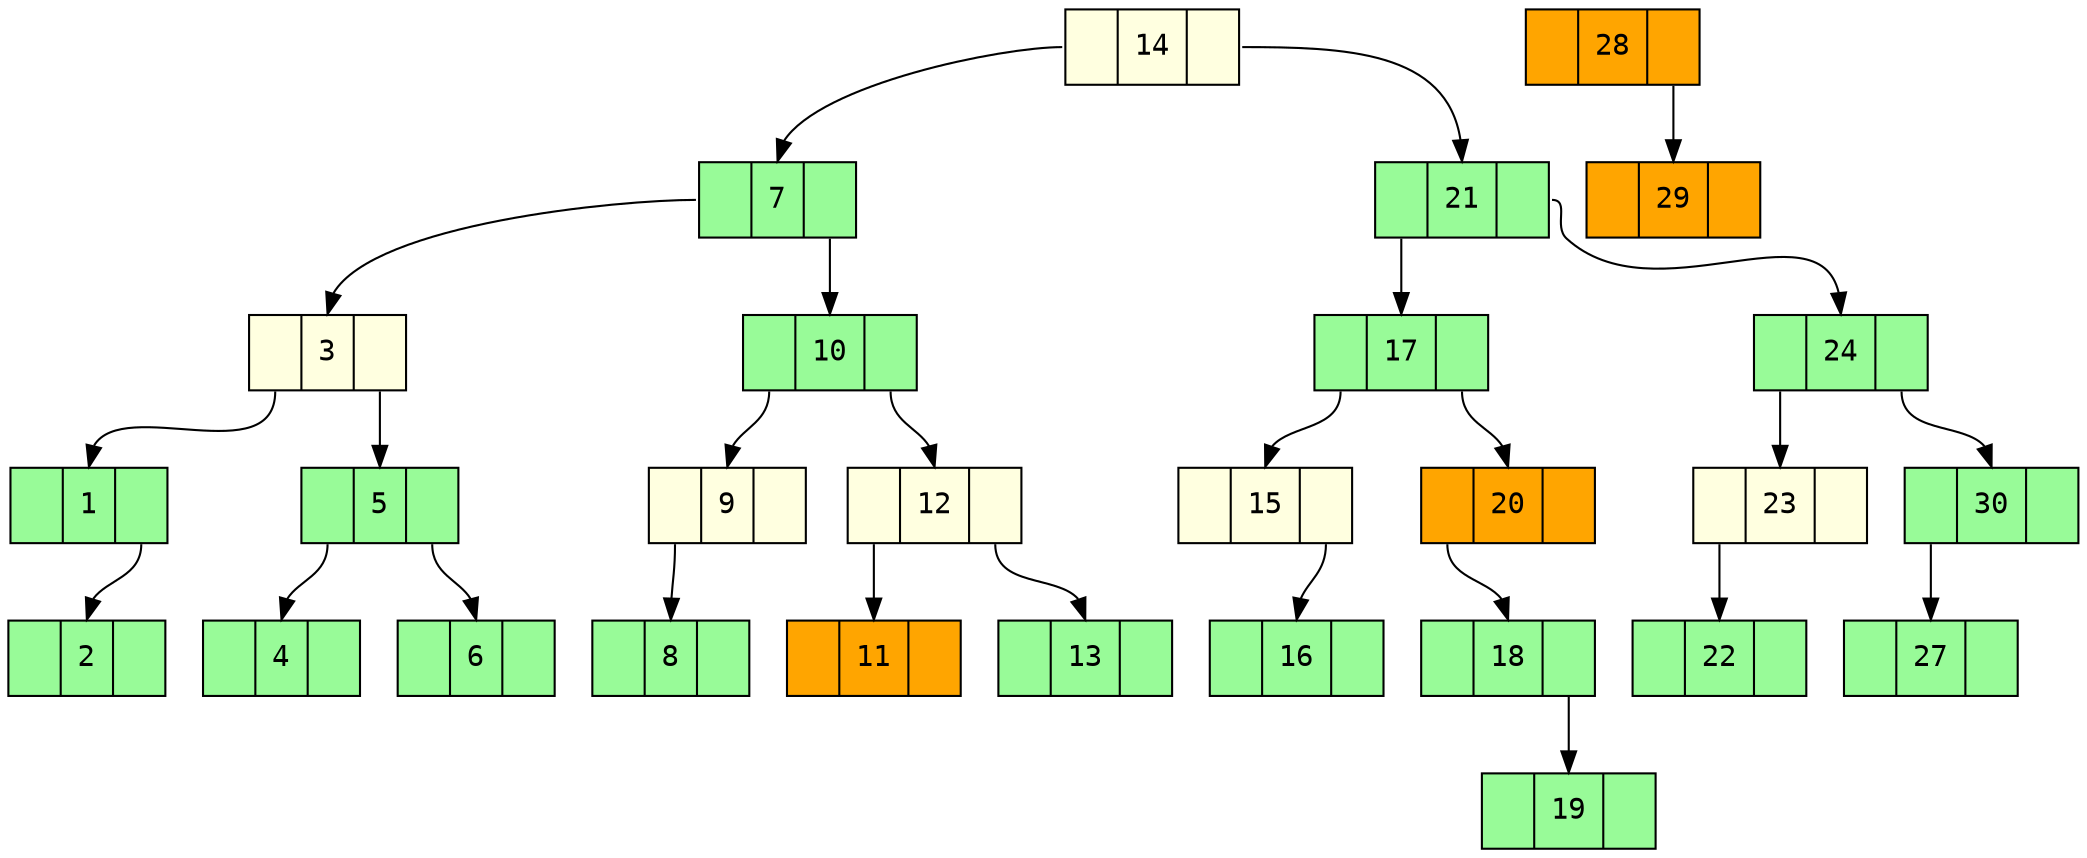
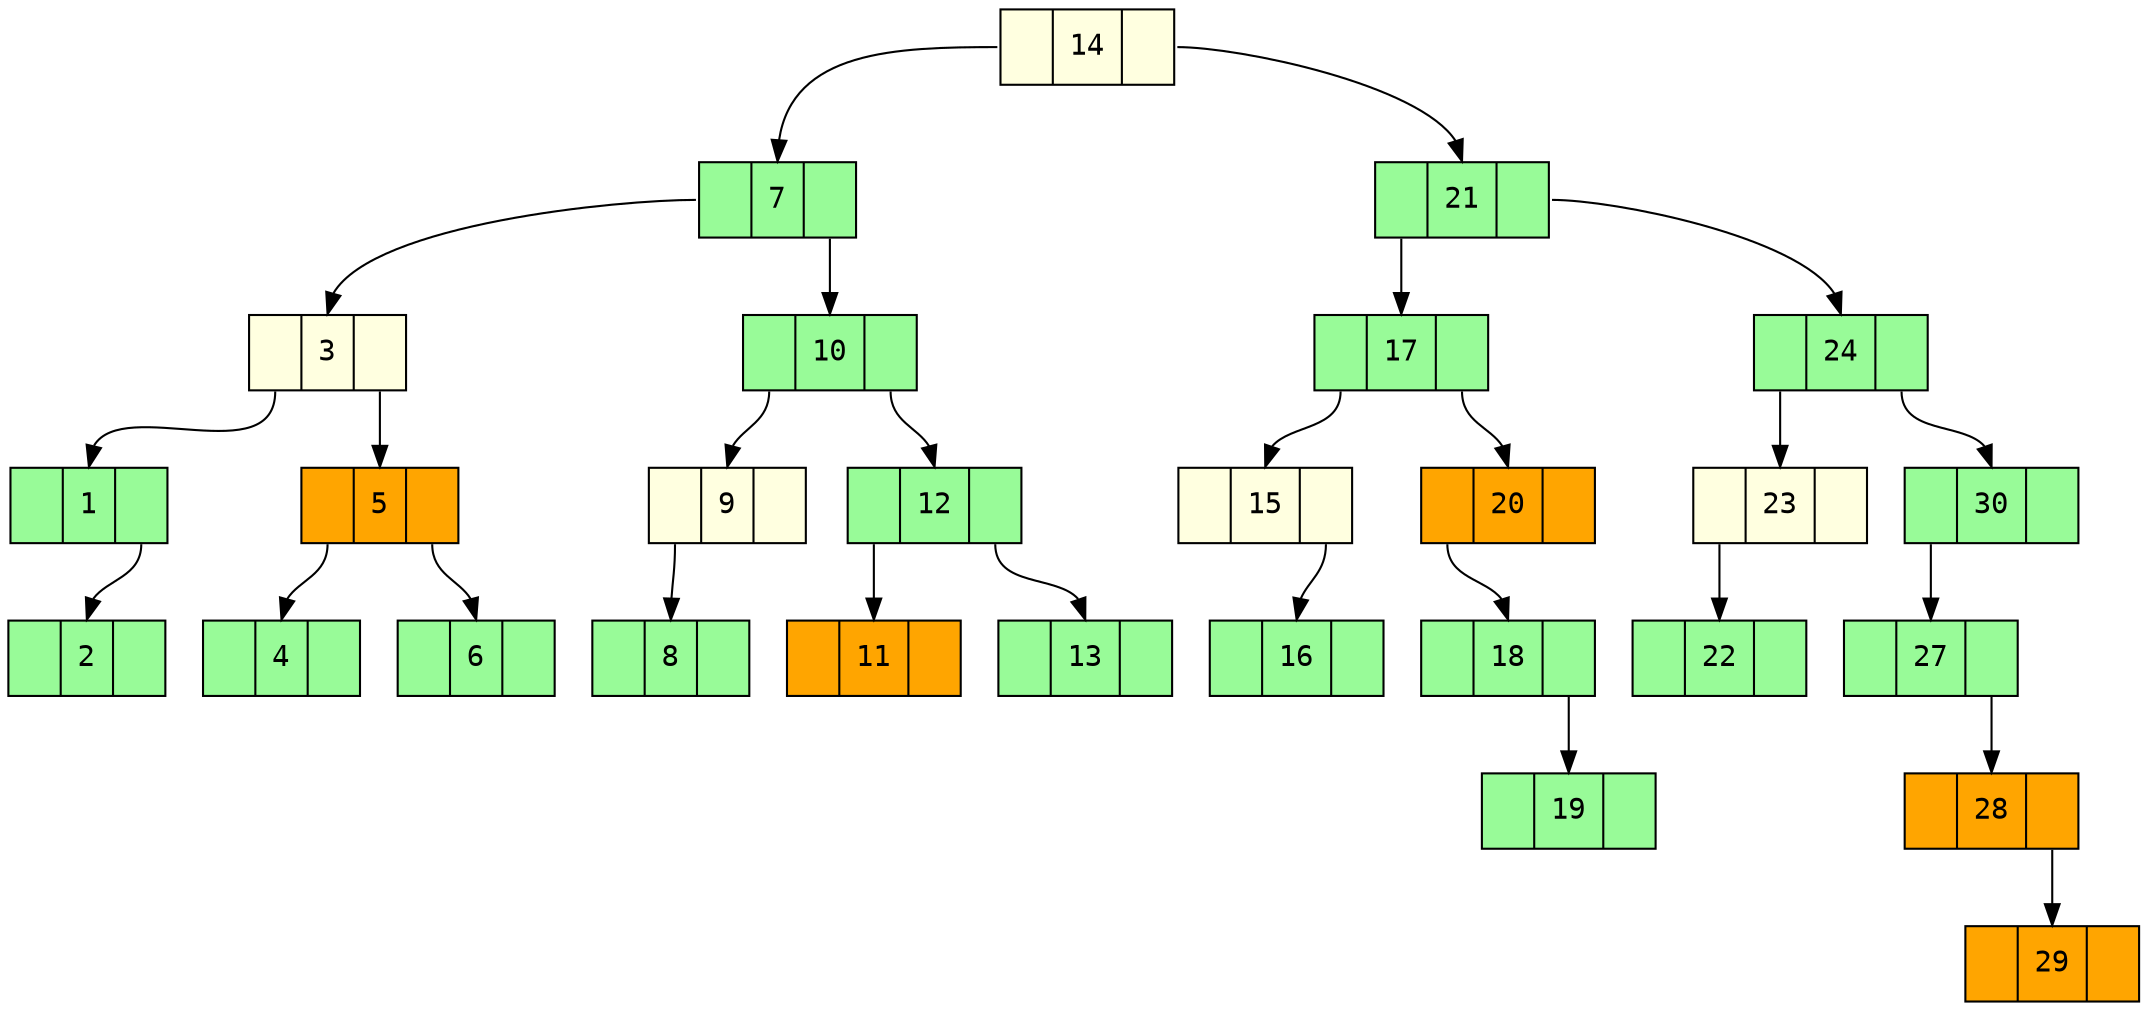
node "5": fillcolor palegreen -> orange
node "12": fillcolor lightyellow -> palegreen
edge "27" -> "28": added
